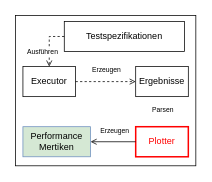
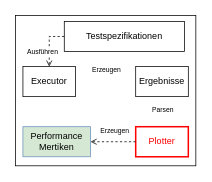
edge "Executor" -> "Ergebnisse": removed
edge "Plotter" -> "Performance Mertiken": style solid -> dashed
